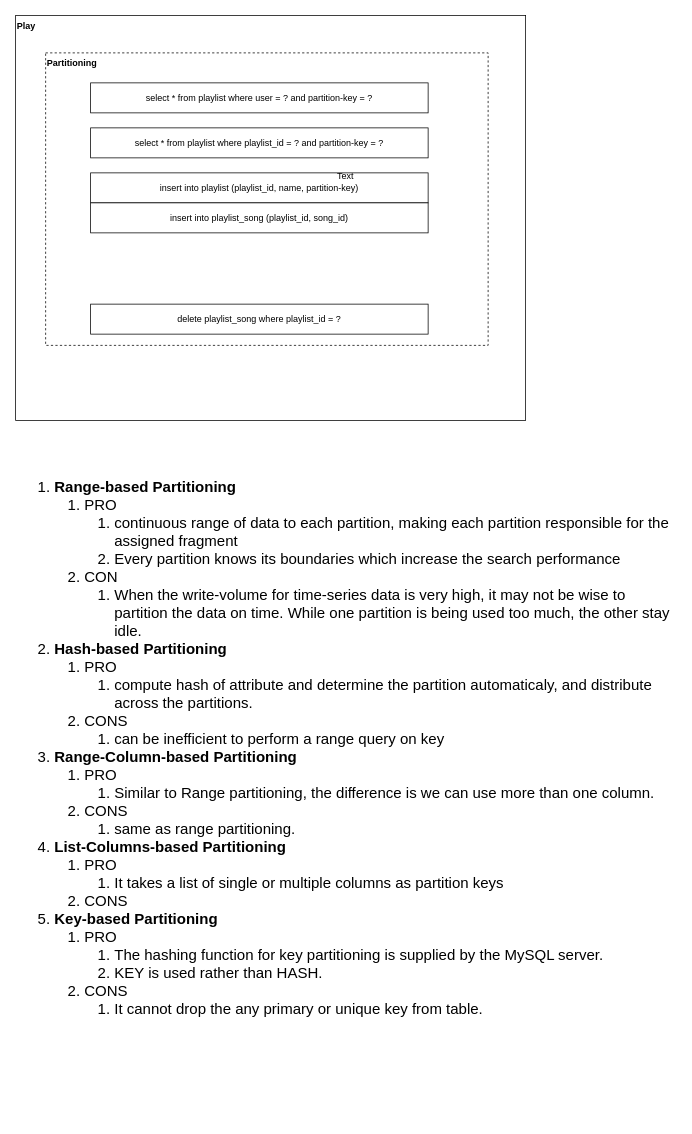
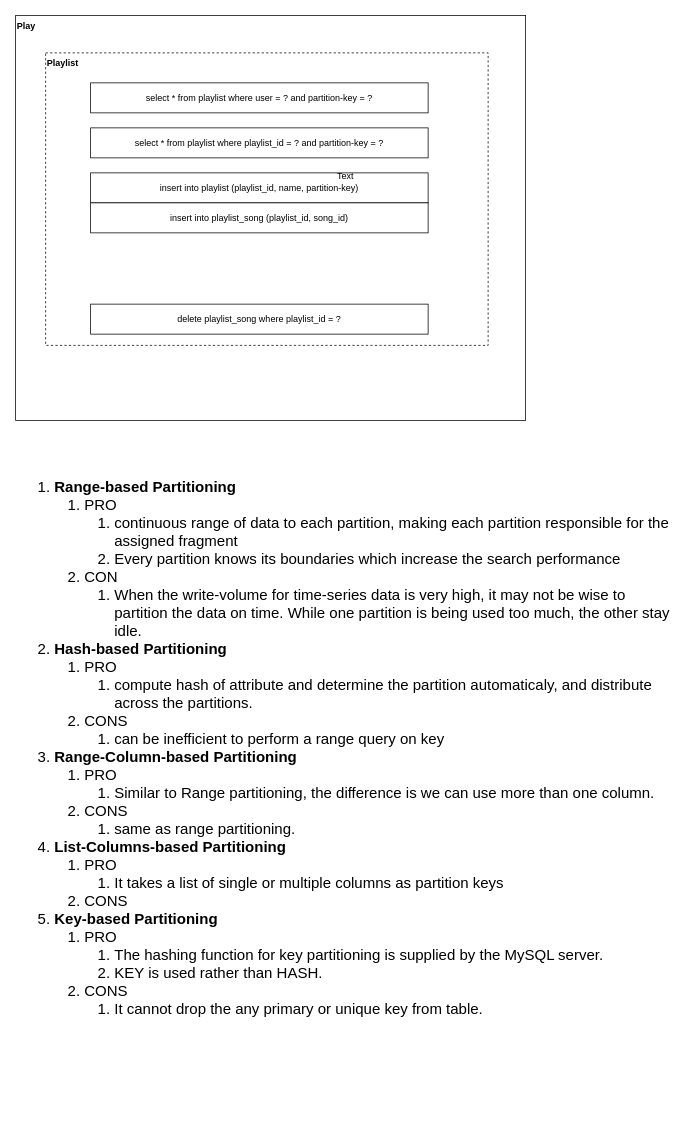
node "Partitioning": label "Partitioning" -> "Playlist"
